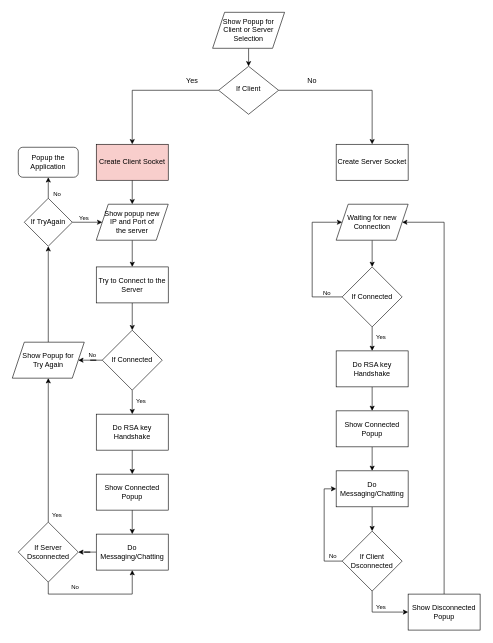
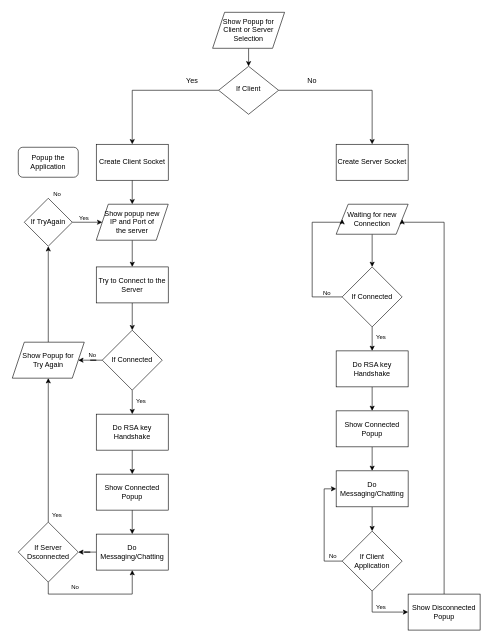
node "Create Client Socket": fillcolor #f8cecc -> #ffffff
edge "If TryAgain" -> "Popup the Application": removed
node "Waiting for new Connection": size 72x36 -> 72x30
node "If Client Dsconnected": label "If Client Dsconnected" -> "If Client Application"
